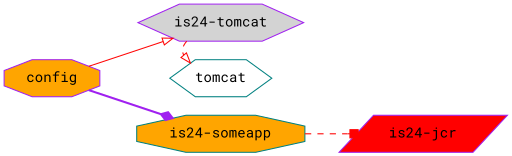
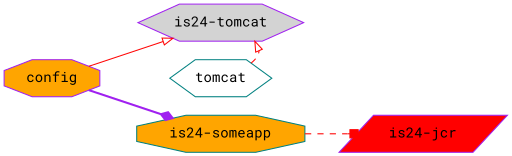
edge "is24-tomcat" -> "tomcat": reversed
